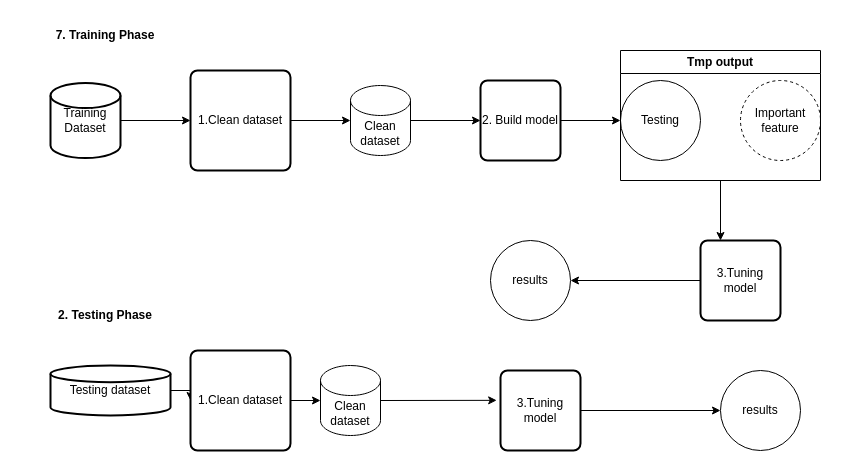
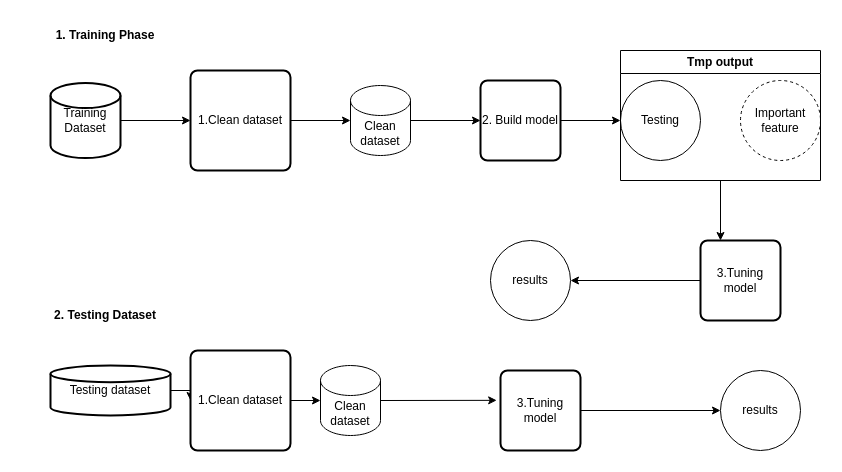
node "7. Training Phase": label "7. Training Phase" -> "1. Training Phase"
node "2. Testing Phase": label "2. Testing Phase" -> "2. Testing Dataset"
